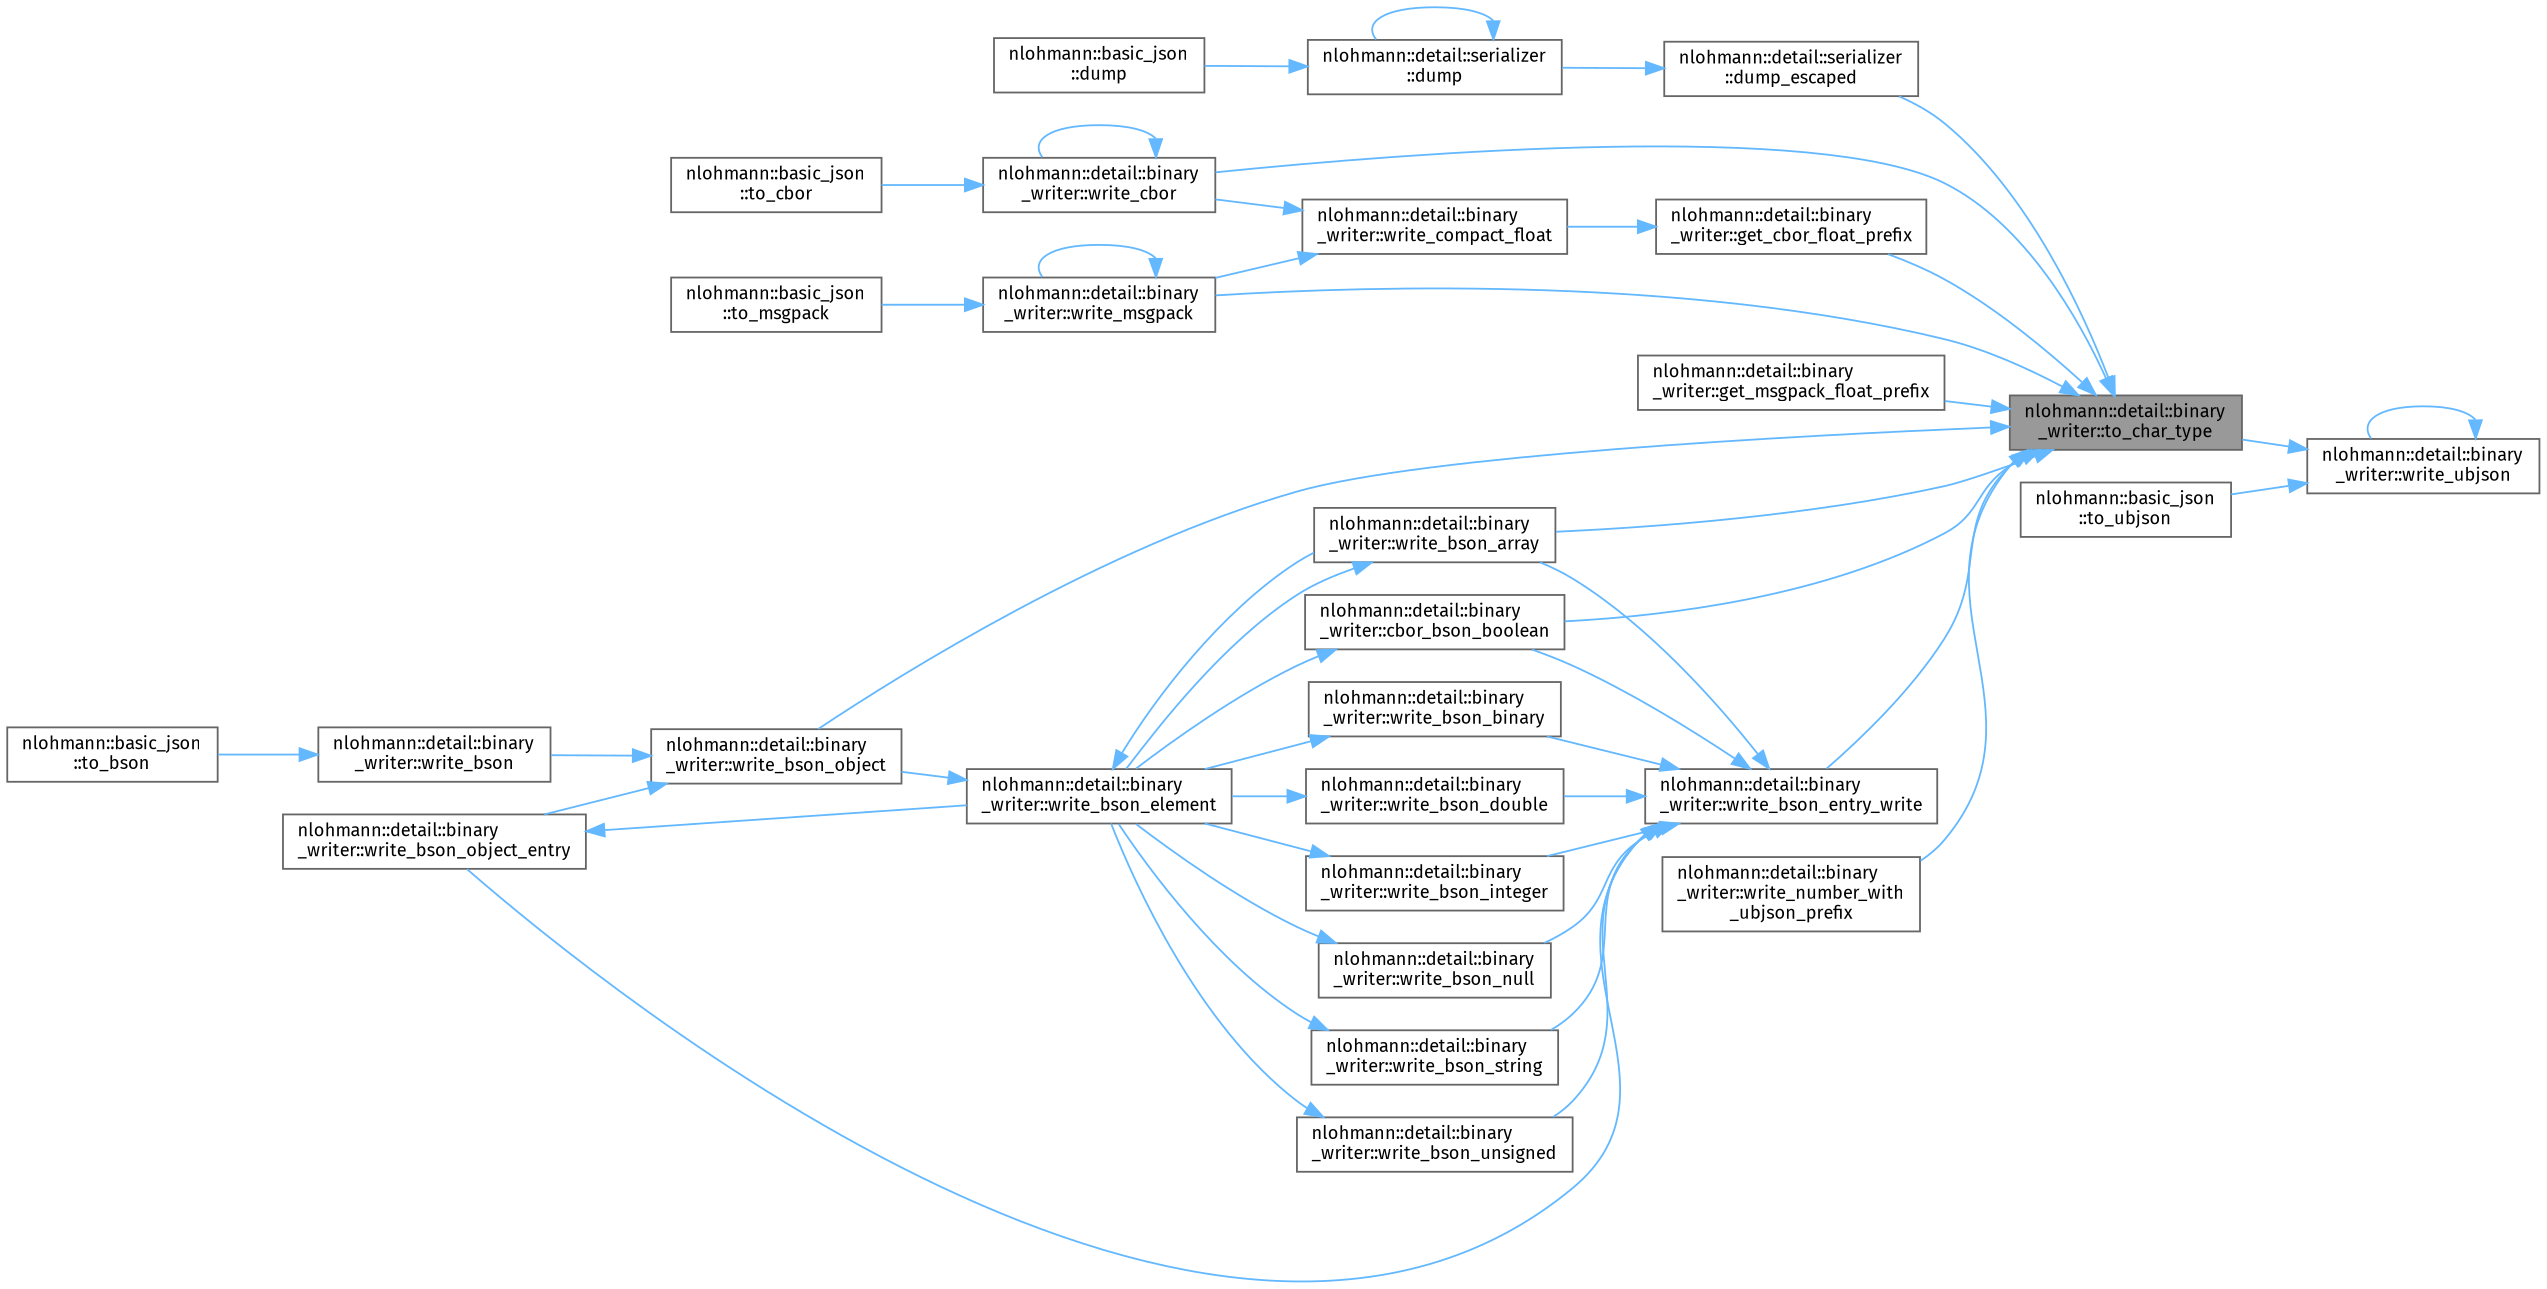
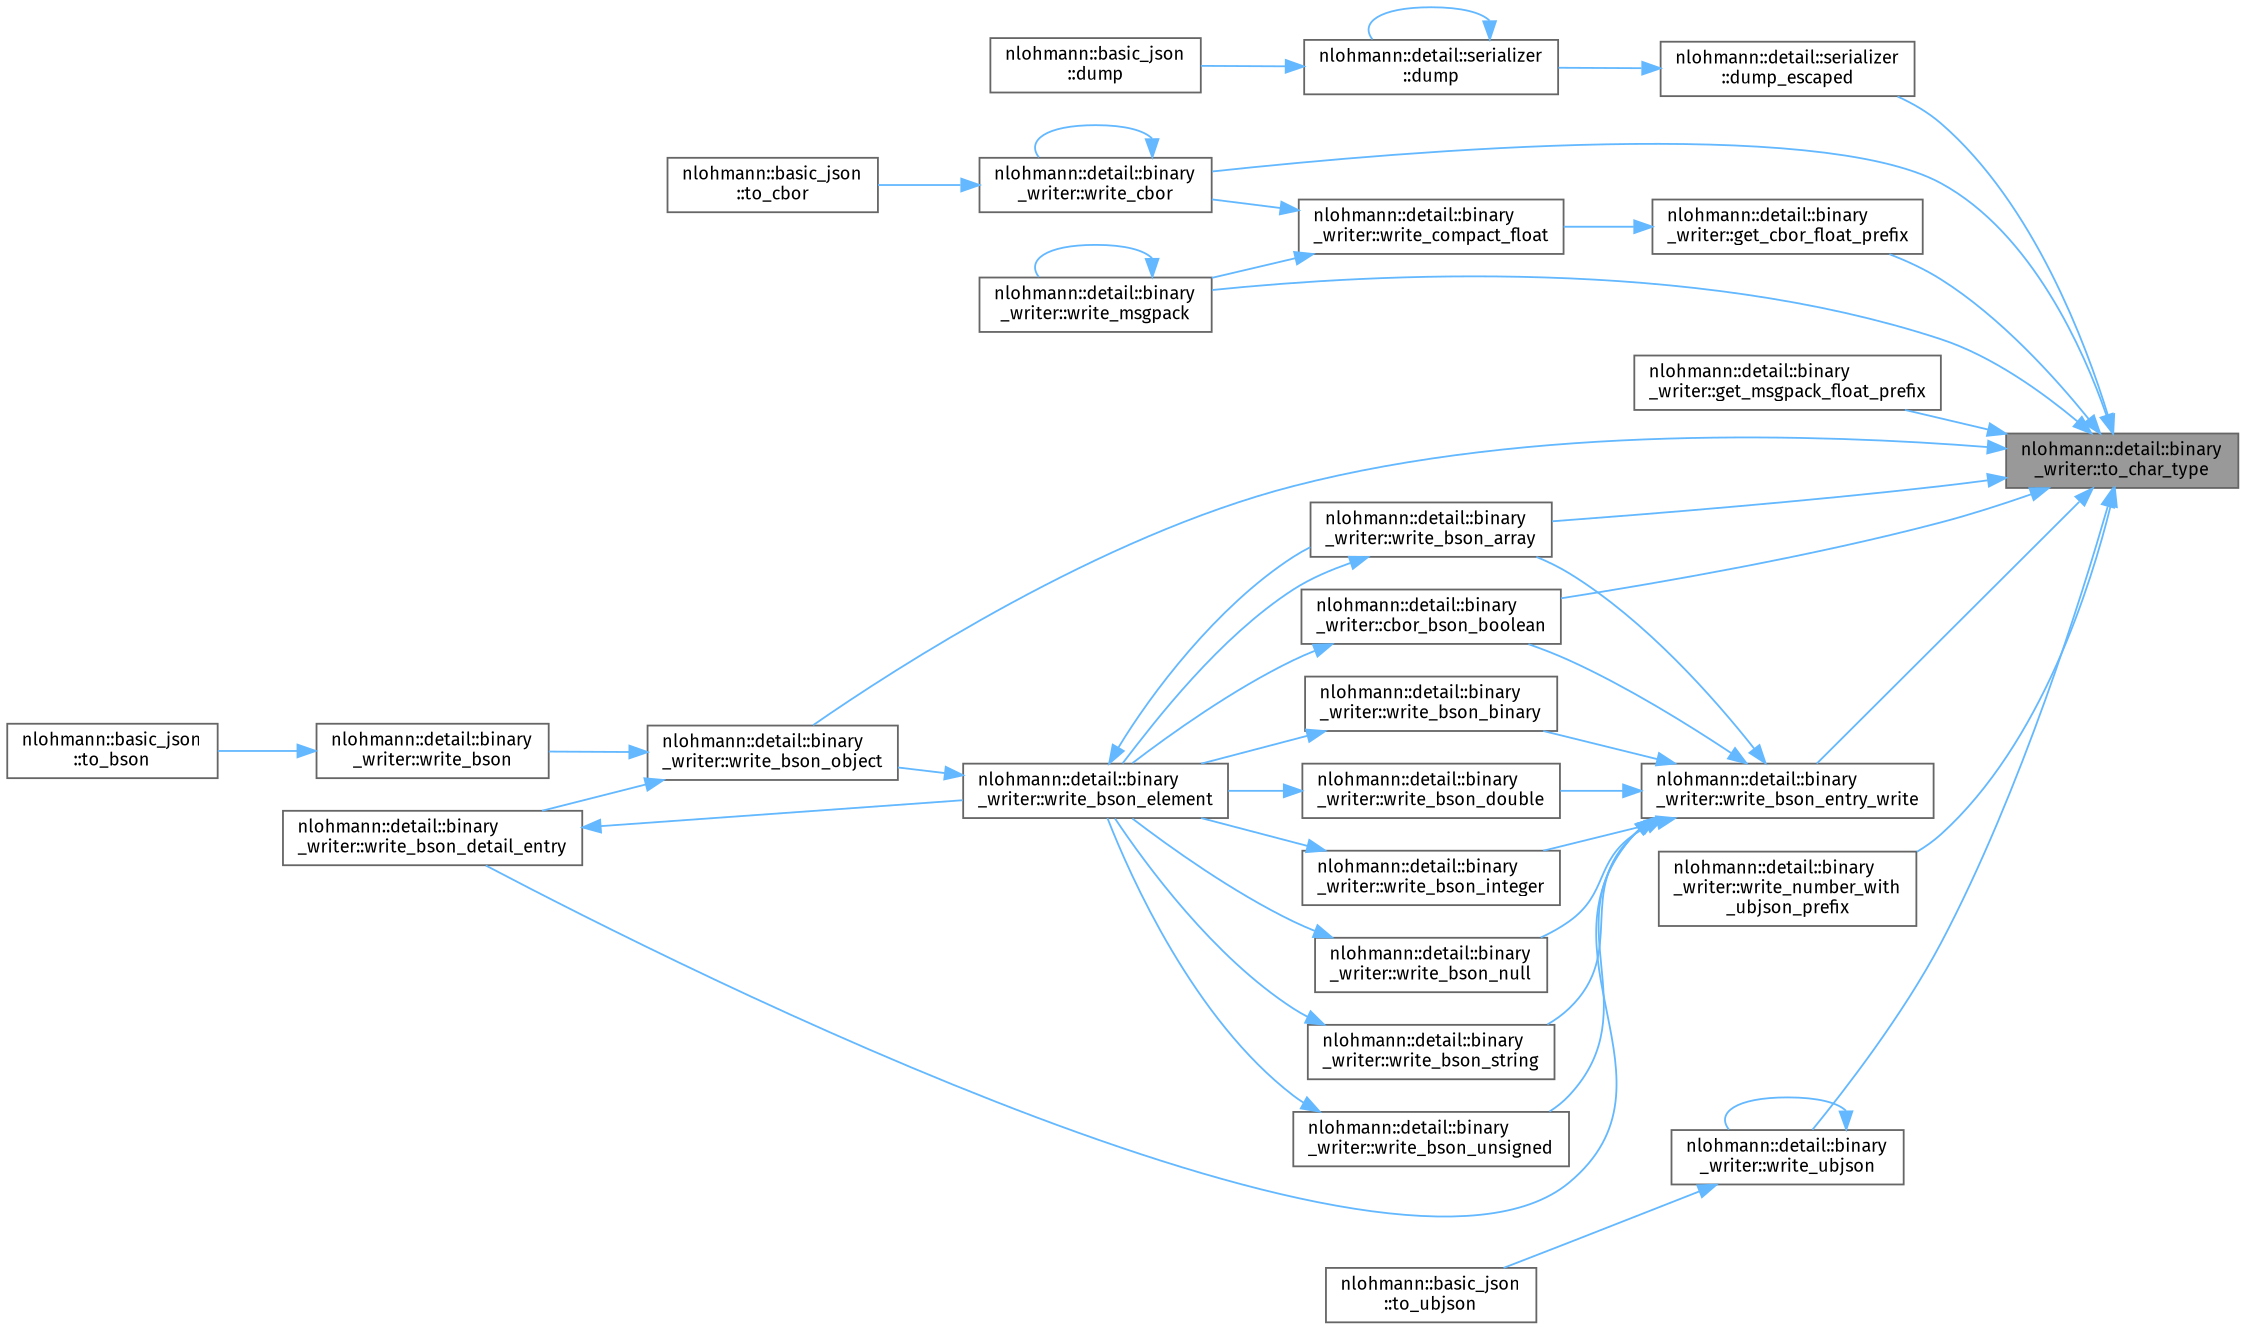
node "nlohmann::basic_json ::to_msgpack": removed
edge "nlohmann::detail::binary _writer::to_char_type" -> "nlohmann::detail::binary _writer::write_ubjson": reversed
node "nlohmann::detail::binary _writer::write_bson_object_entry": label "nlohmann::detail::binary _writer::write_bson_object_entry" -> "nlohmann::detail::binary _writer::write_bson_detail_entry"
